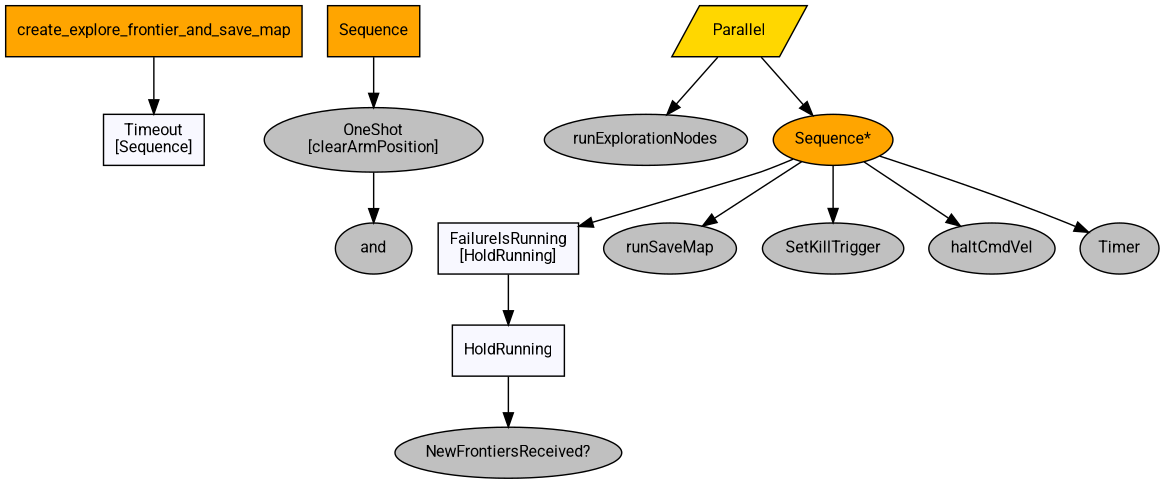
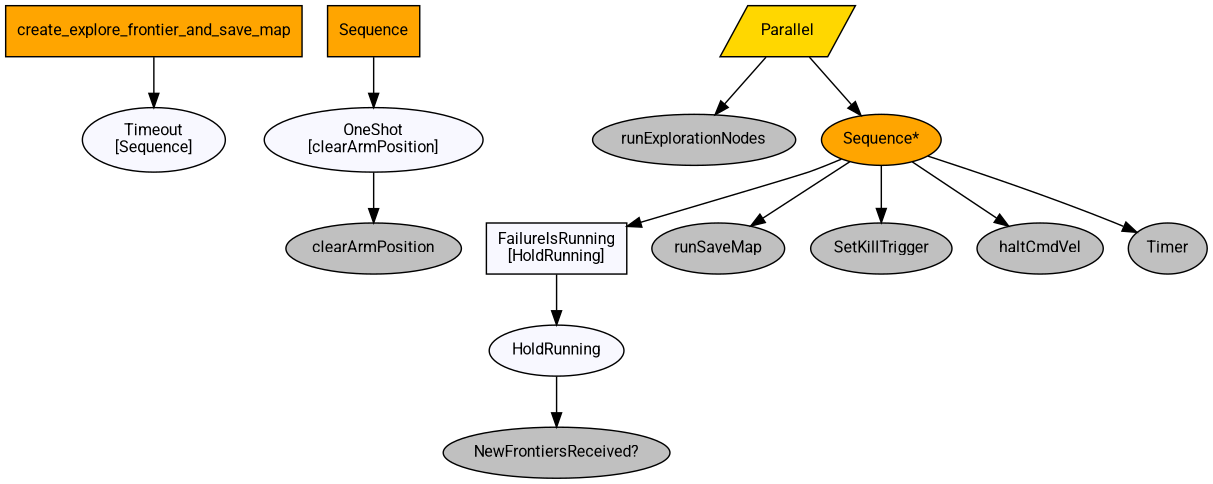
node "Timeout [Sequence]": shape box -> ellipse
node "OneShot [clearArmPosition]": fillcolor gray -> ghostwhite
node "and": label "and" -> "clearArmPosition"
node "HoldRunning": shape box -> ellipse
